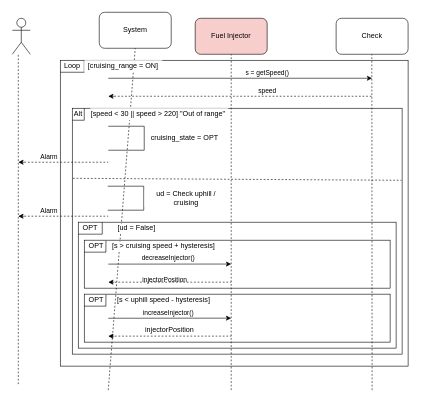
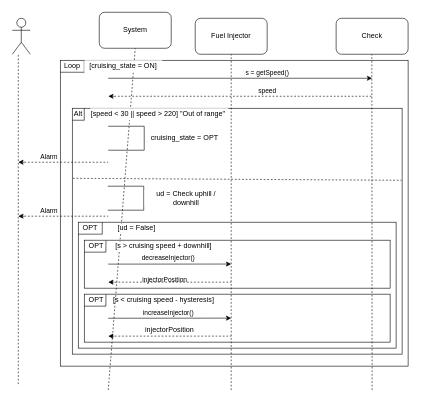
node "Fuel Injector": fillcolor #f8cecc -> #ffffff
node "[cruising_range = ON]": label "[cruising_range = ON]" -> "[cruising_state = ON]"
node "ud = Check uphill / cruising": label "ud = Check uphill / cruising" -> "ud = Check uphill / downhill"
node "[s > cruising speed + hysteresis]": label "[s > cruising speed + hysteresis]" -> "[s > cruising speed + downhill]"
node "[s < uphill speed - hysteresis]": label "[s < uphill speed - hysteresis]" -> "[s < cruising speed - hysteresis]"
